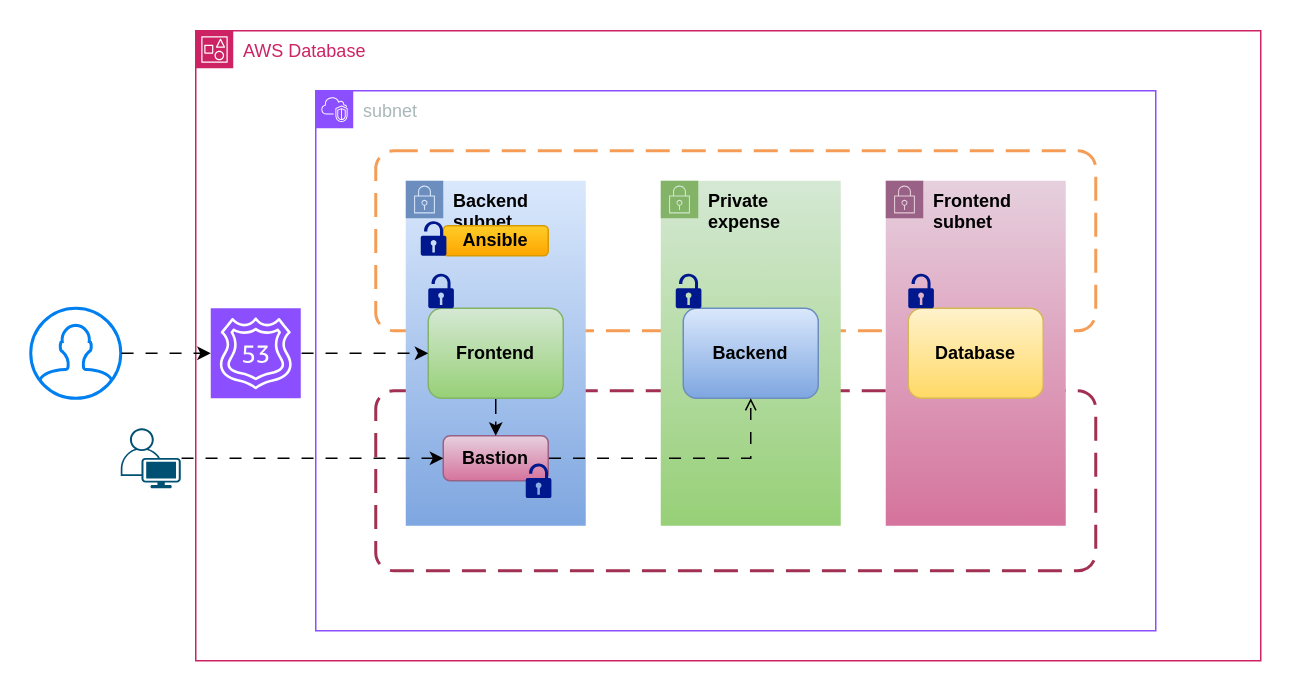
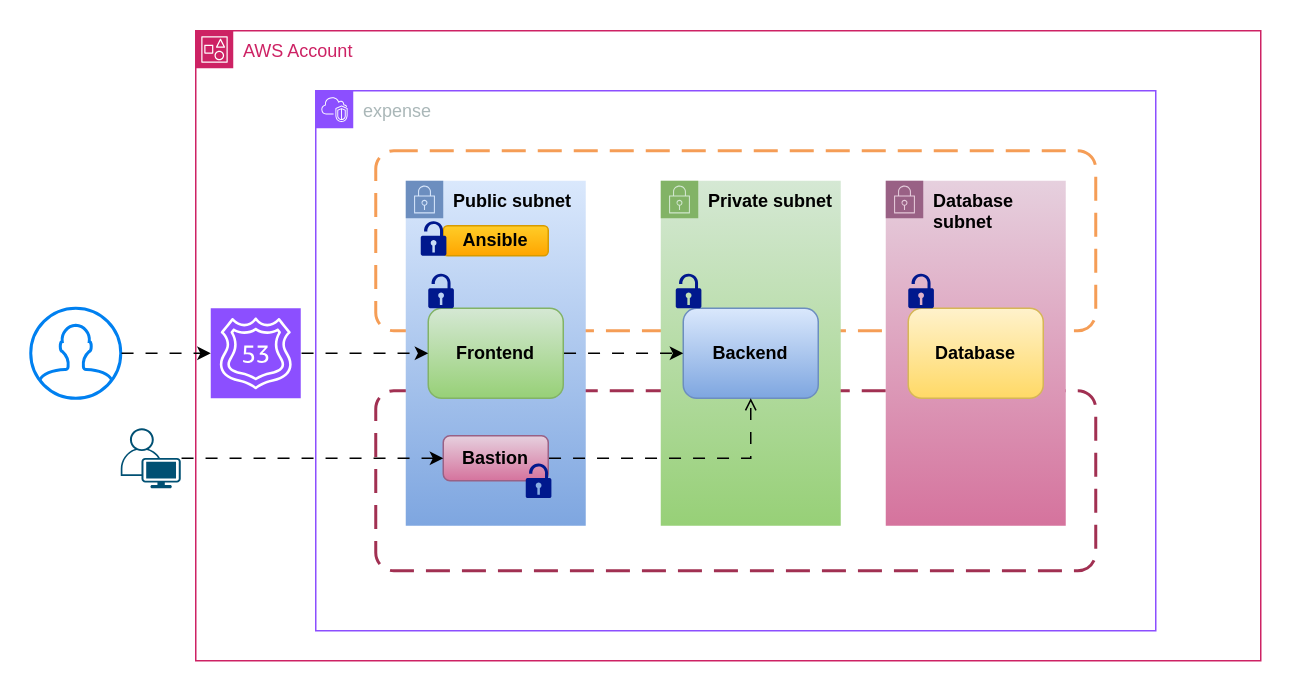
node "AWS Database": label "AWS Database" -> "AWS Account"
node "subnet": label "subnet" -> "expense"
node "Backend subnet": label "Backend subnet" -> "Public subnet"
node "Private expense": label "Private expense" -> "Private subnet"
node "Frontend subnet": label "Frontend subnet" -> "Database subnet"
edge "Frontend" -> "Bastion": now "Frontend" -> "Backend"
